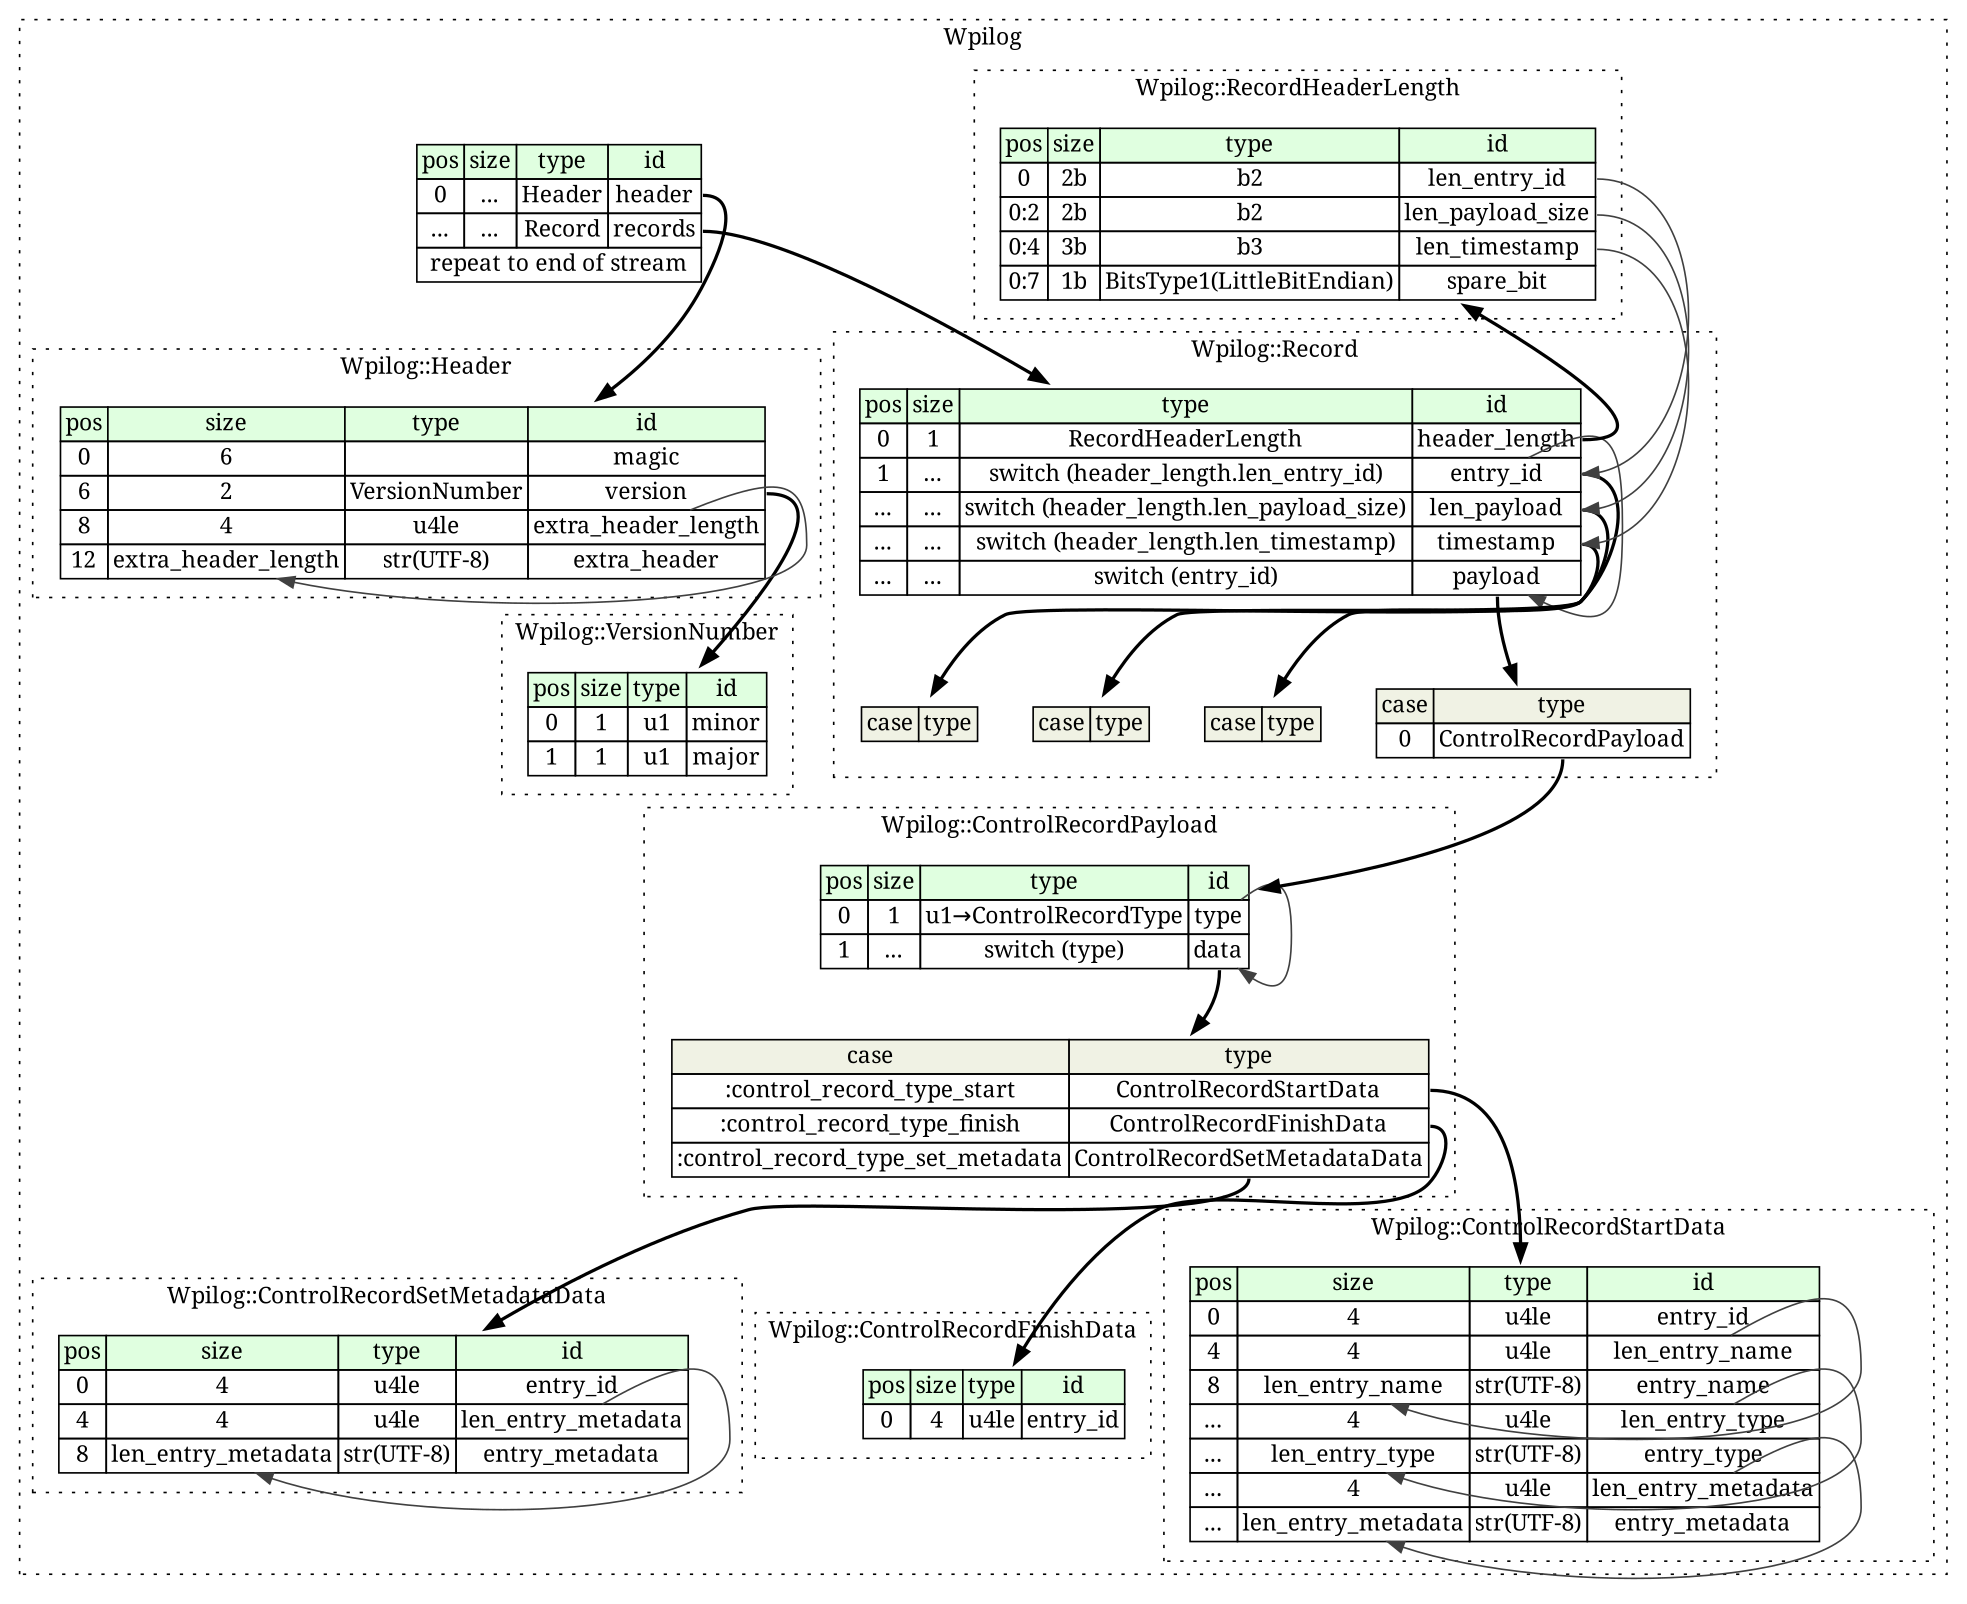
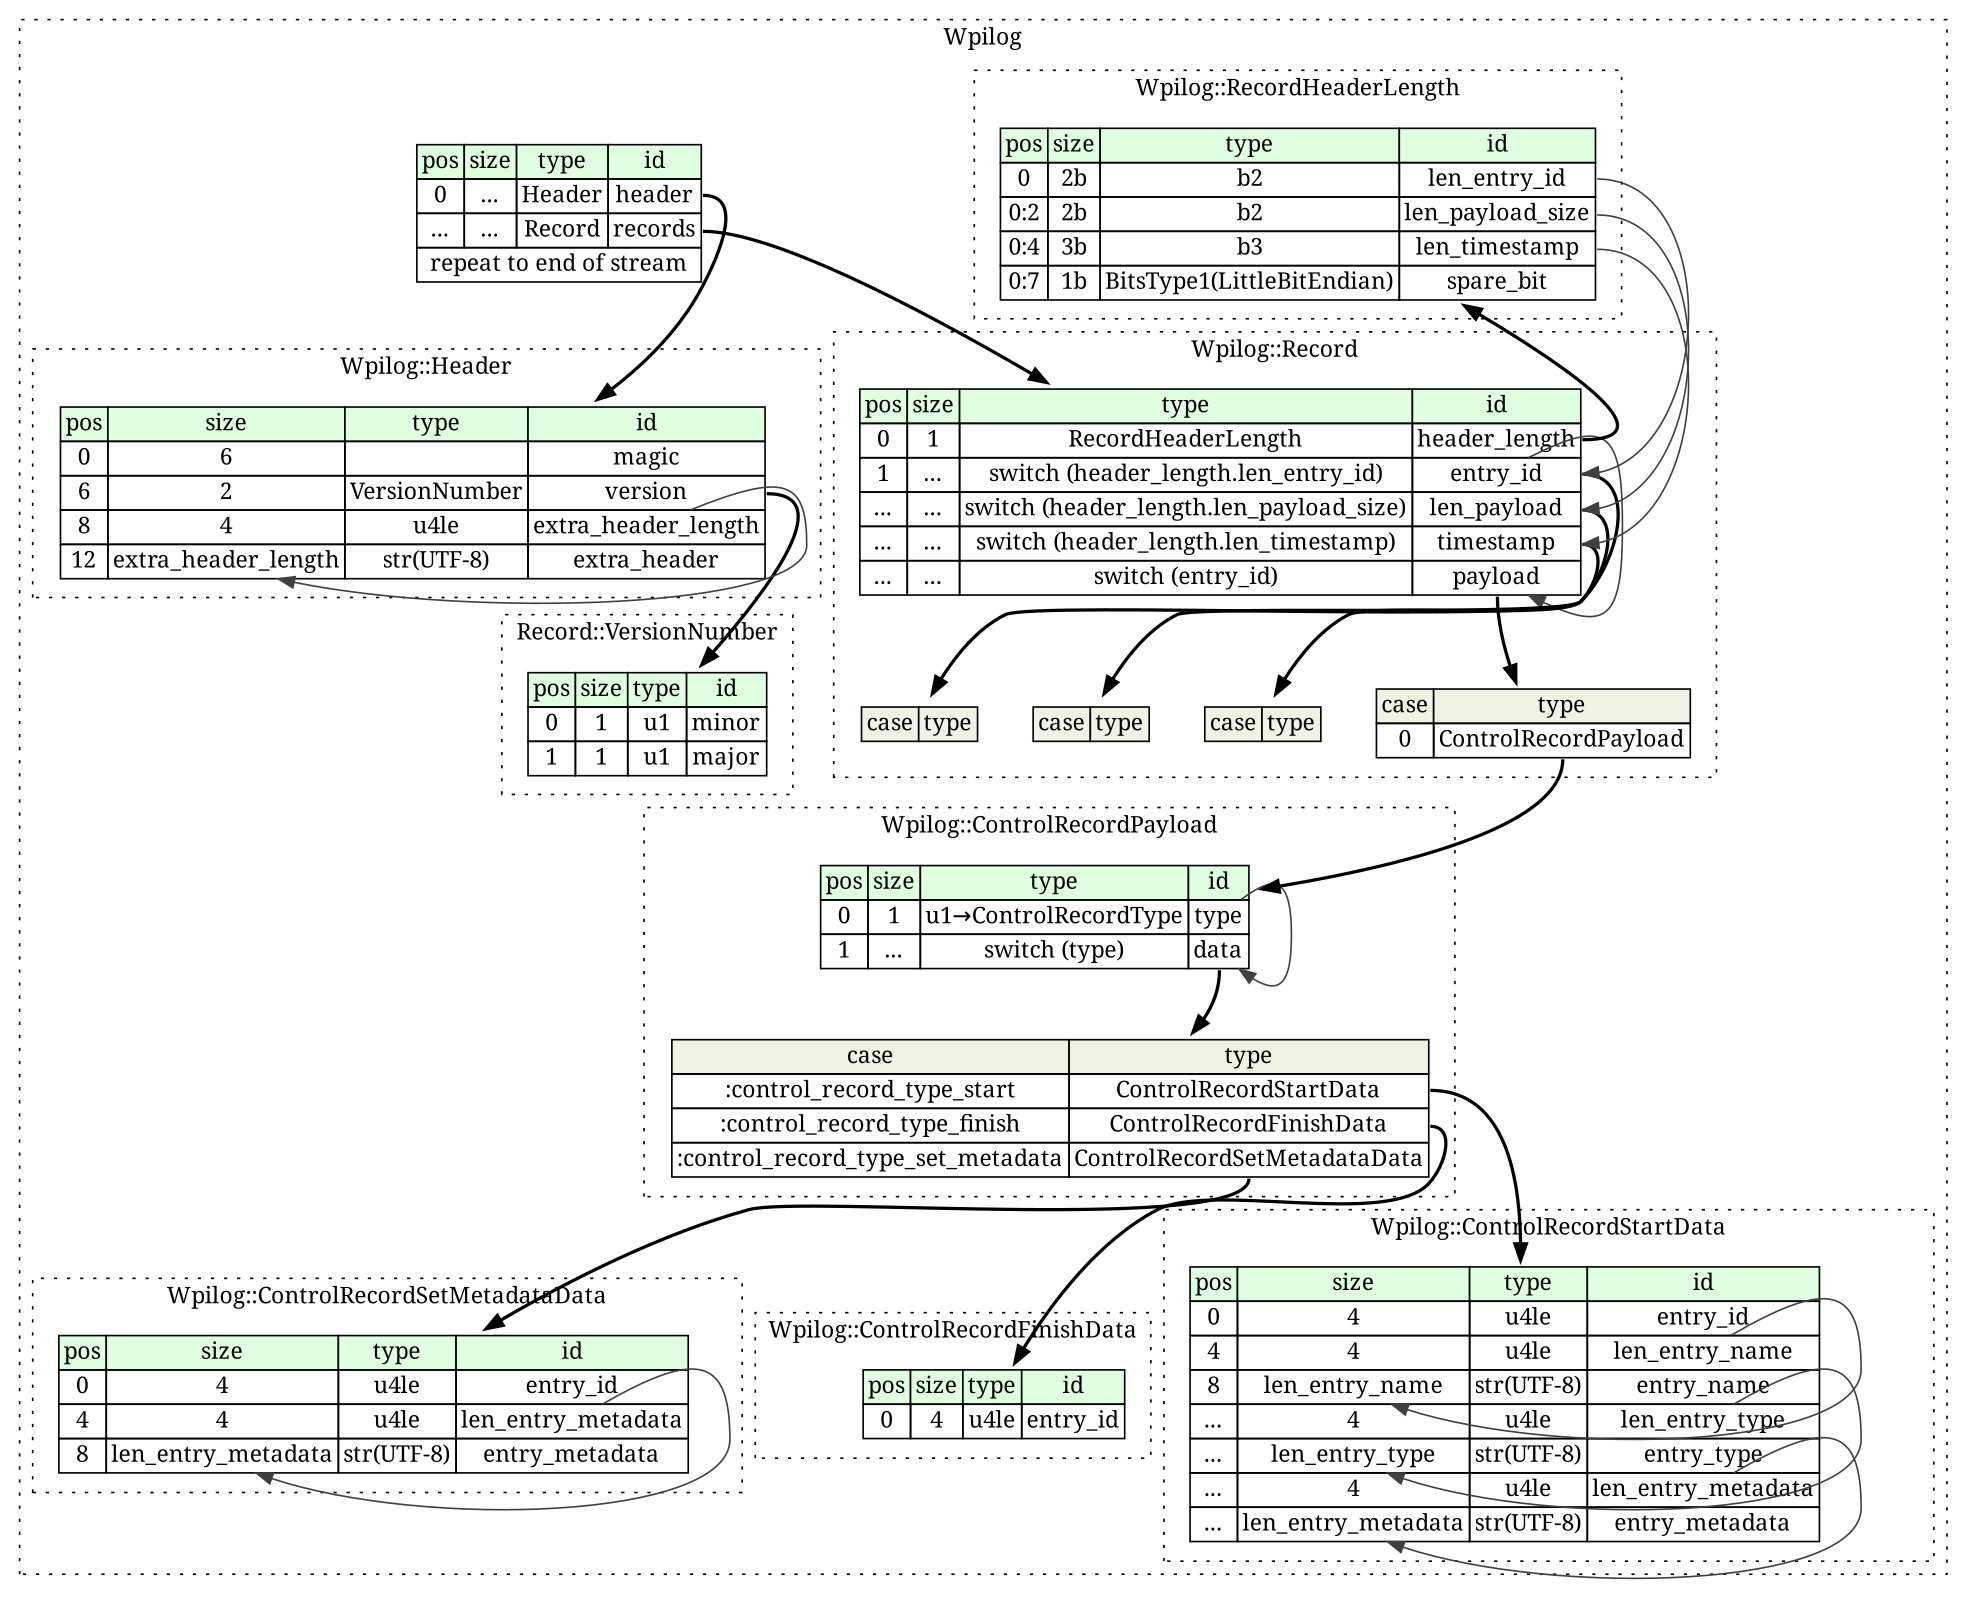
cluster "Wpilog::VersionNumber": label "Wpilog::VersionNumber" -> "Record::VersionNumber"
